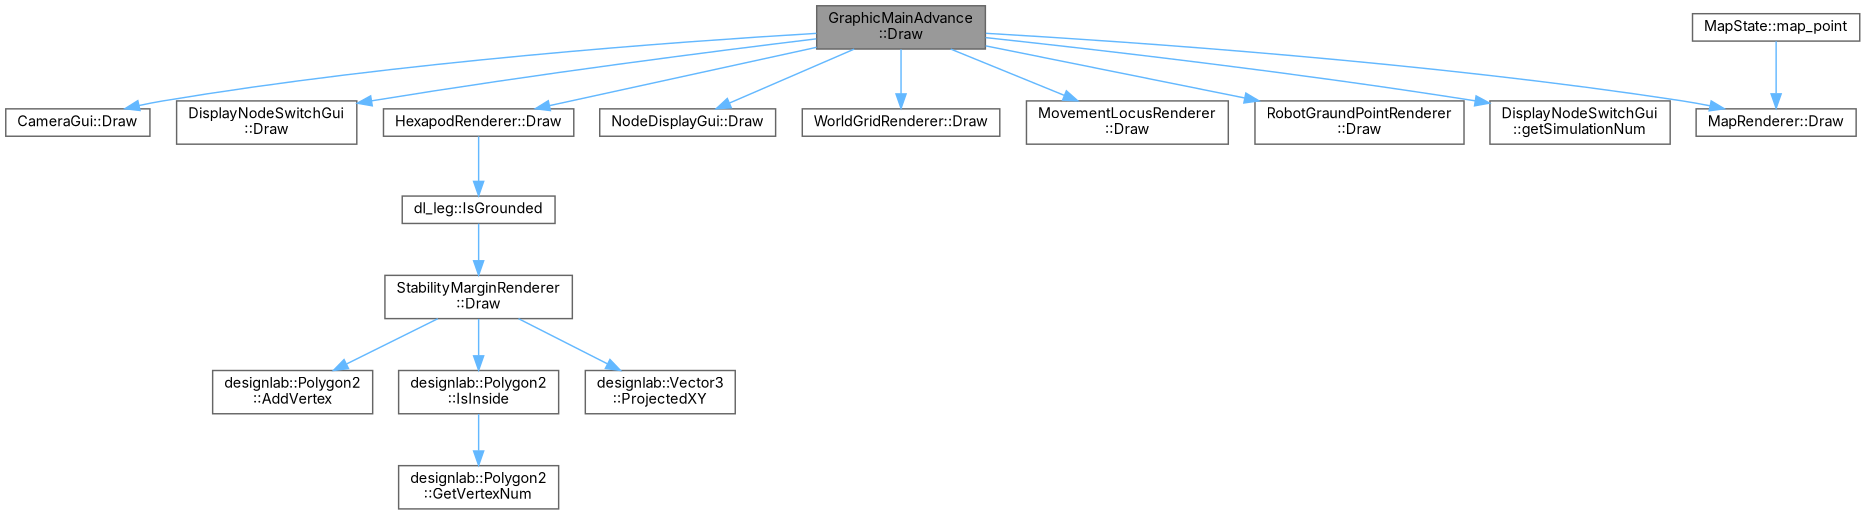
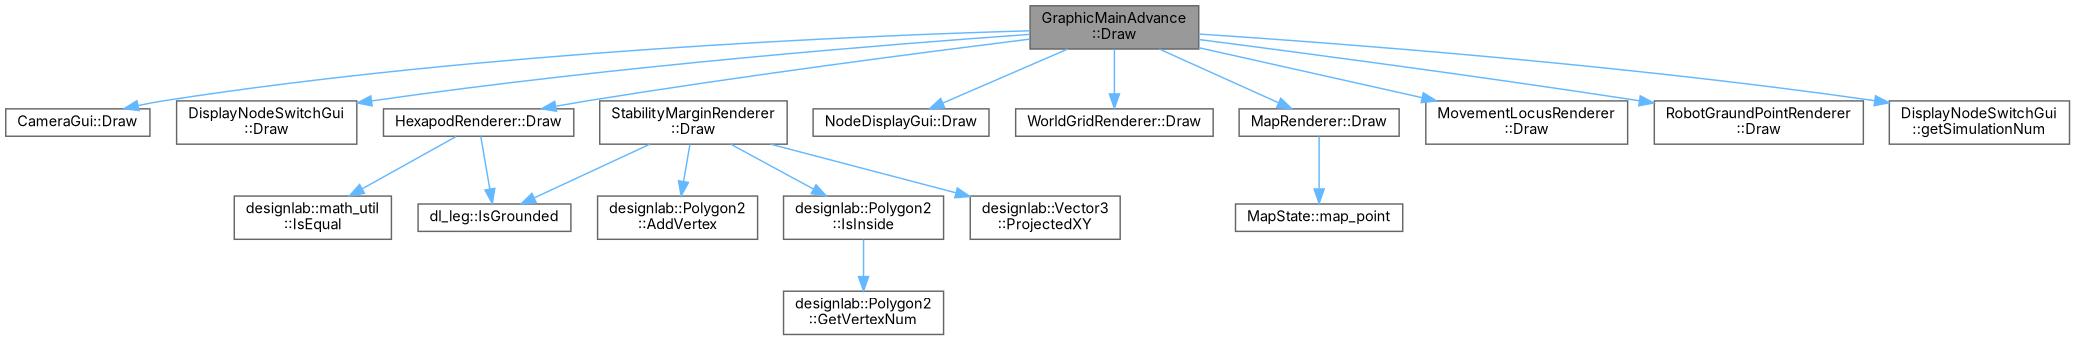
edge "MapState::map_point" -> "MapRenderer::Draw": reversed
node "designlab::math_util ::IsEqual": added
edge "dl_leg::IsGrounded" -> "StabilityMarginRenderer ::Draw": reversed
